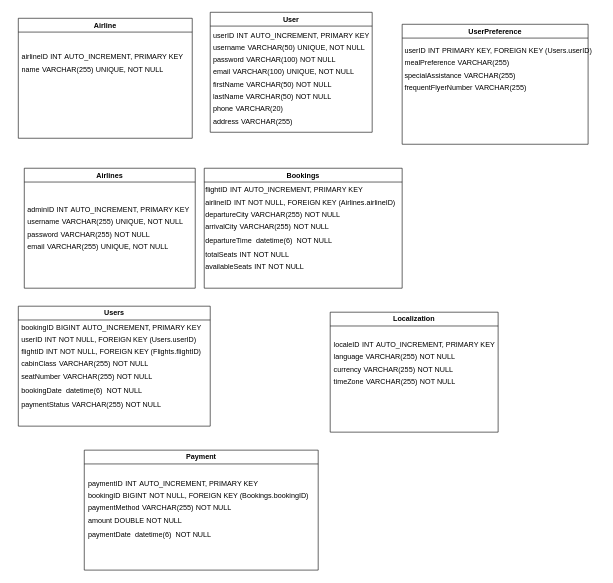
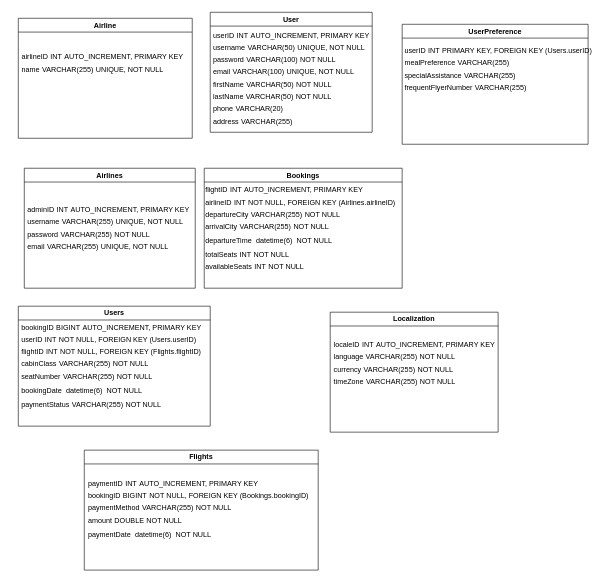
node "Payment": label "Payment" -> "Flights"
